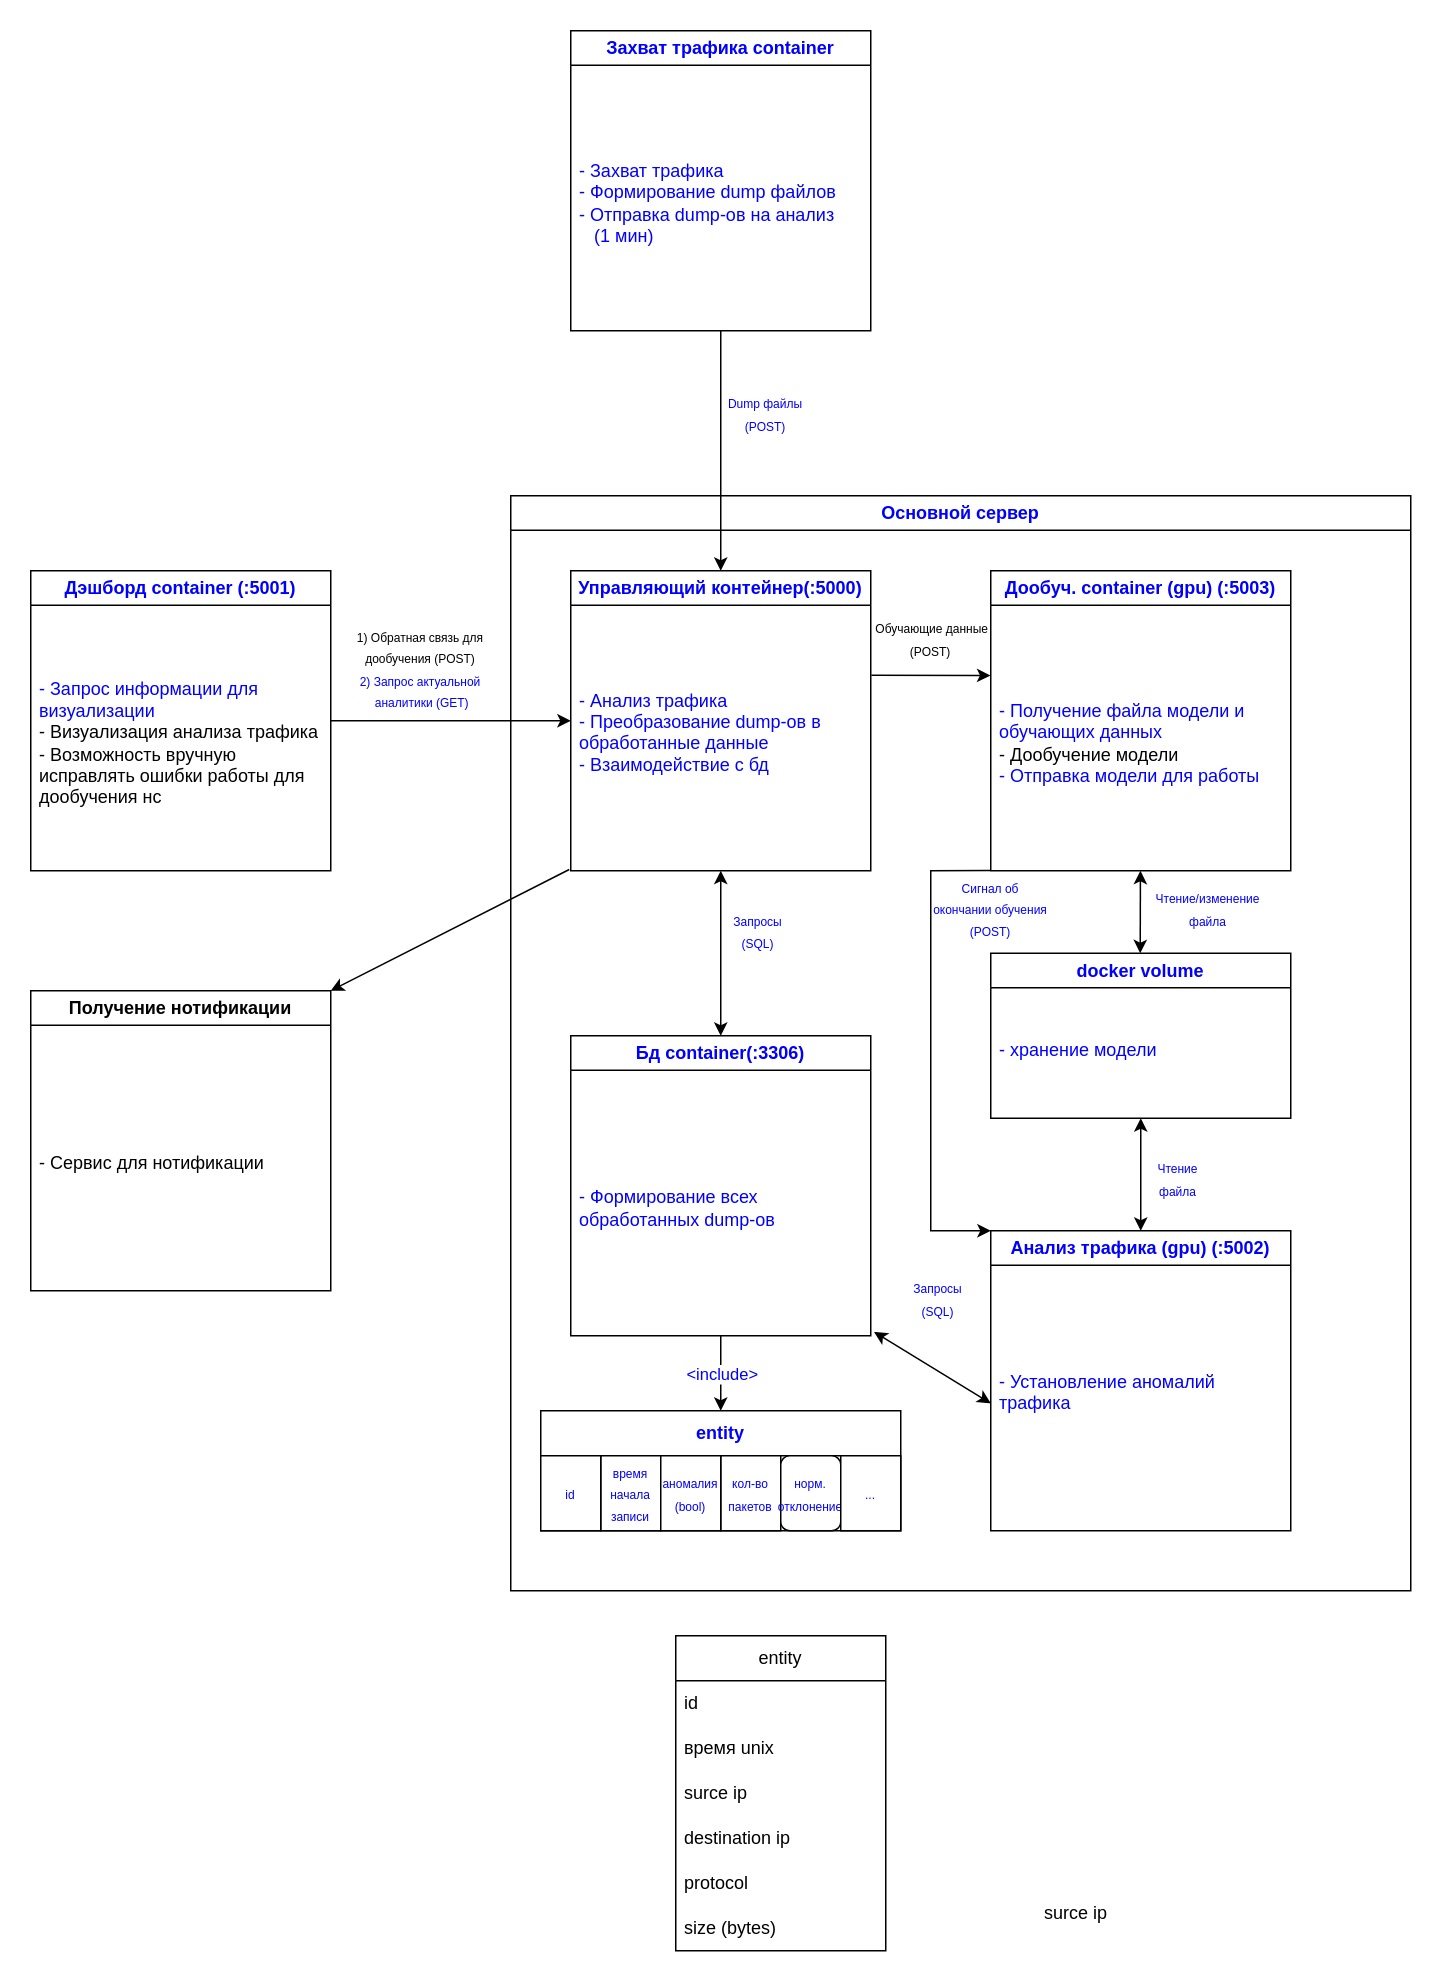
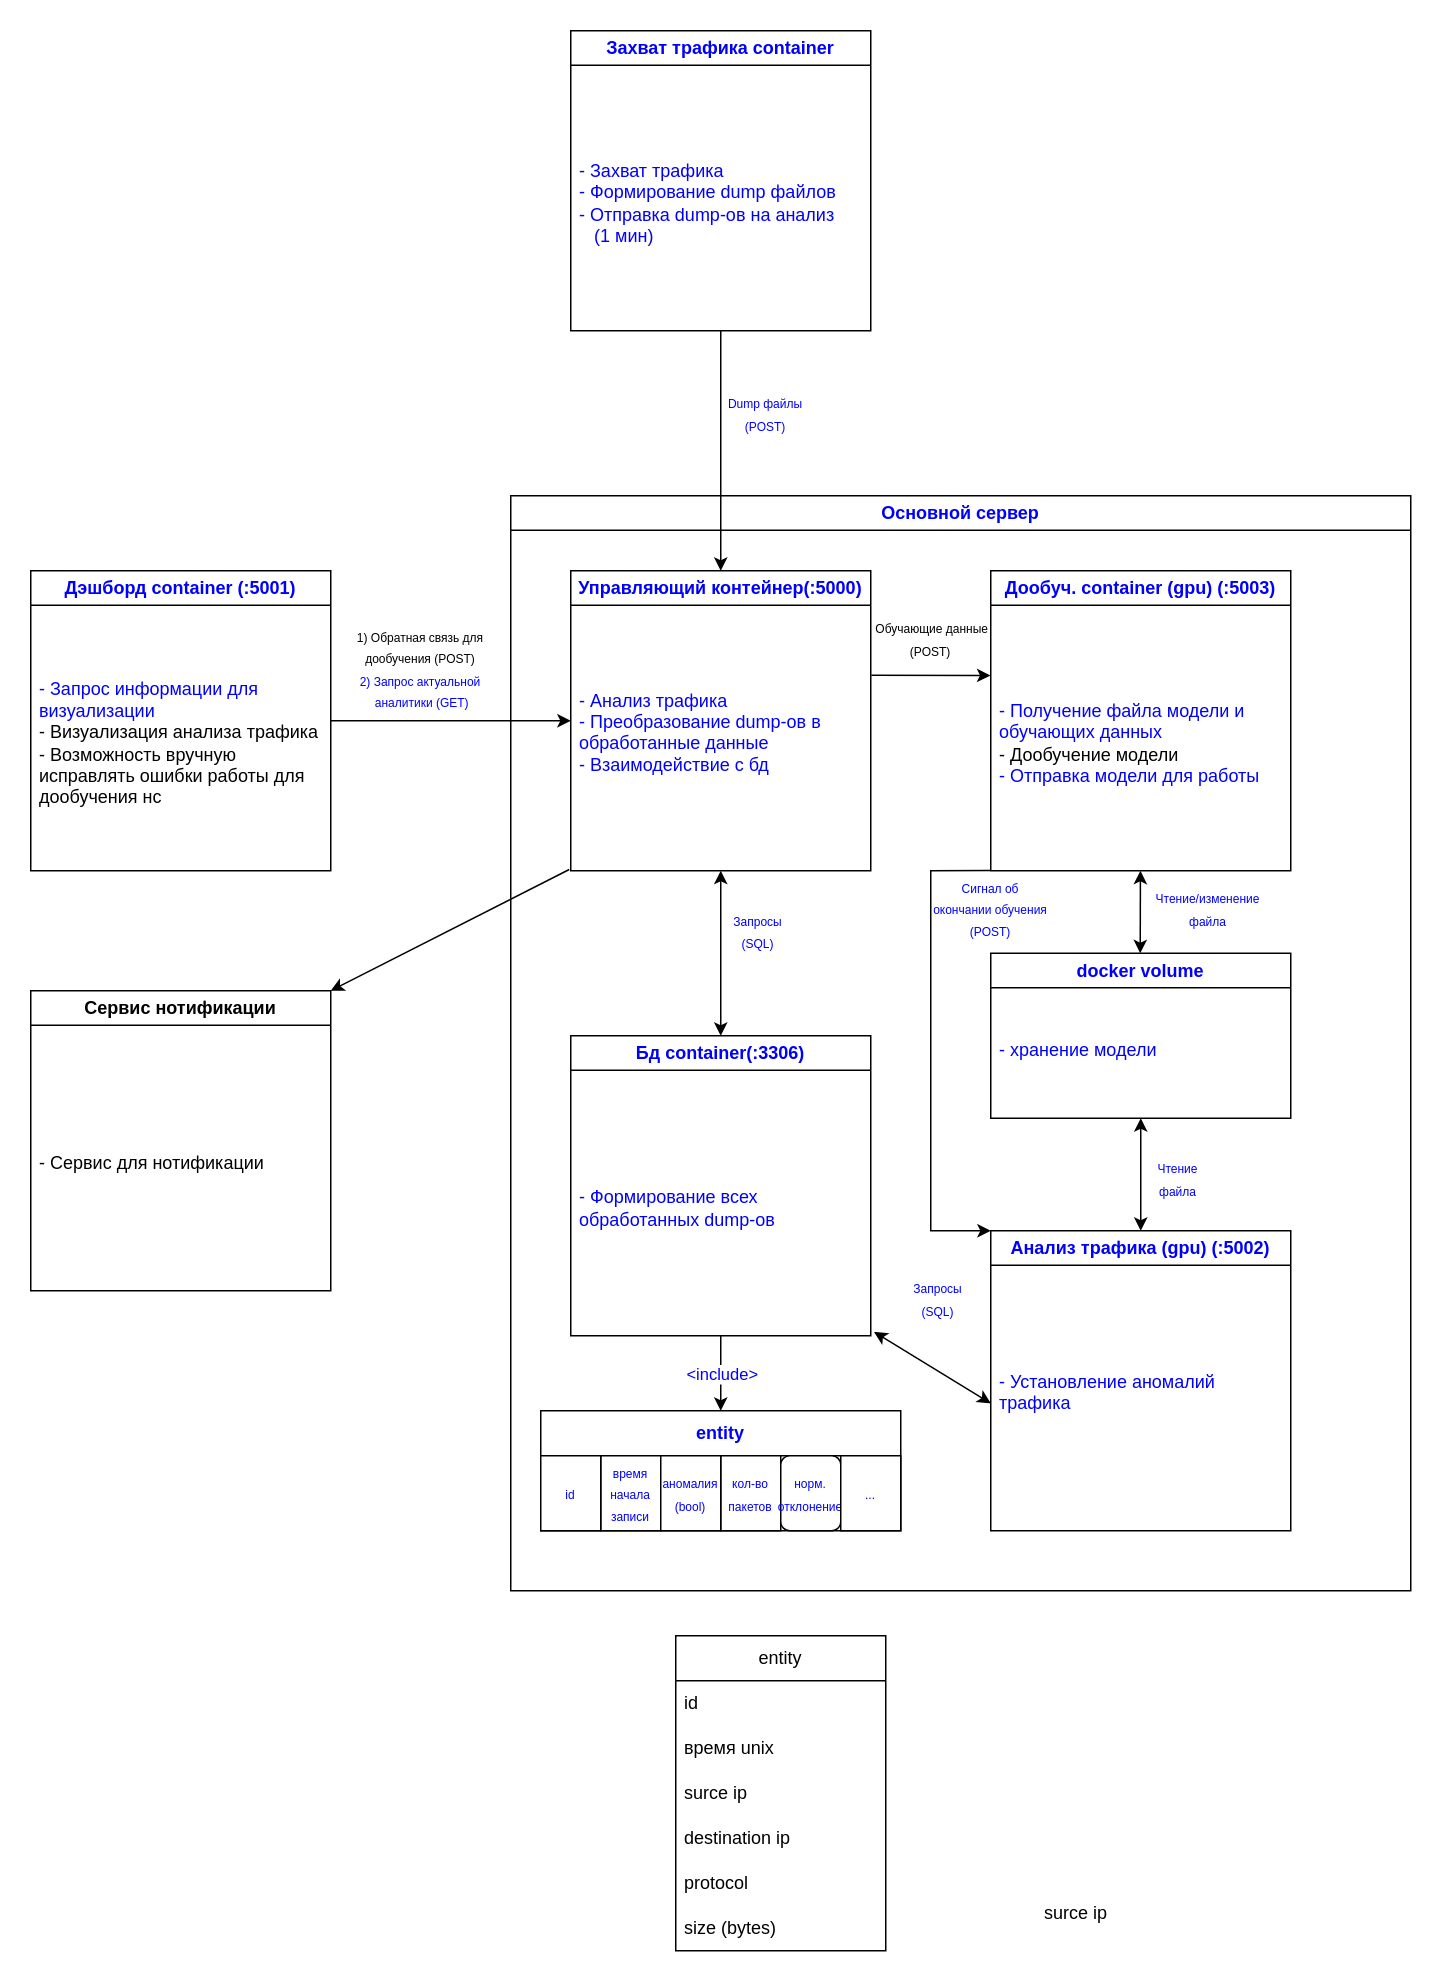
node "Получение нотификации": label "Получение нотификации" -> "Сервис нотификации"
